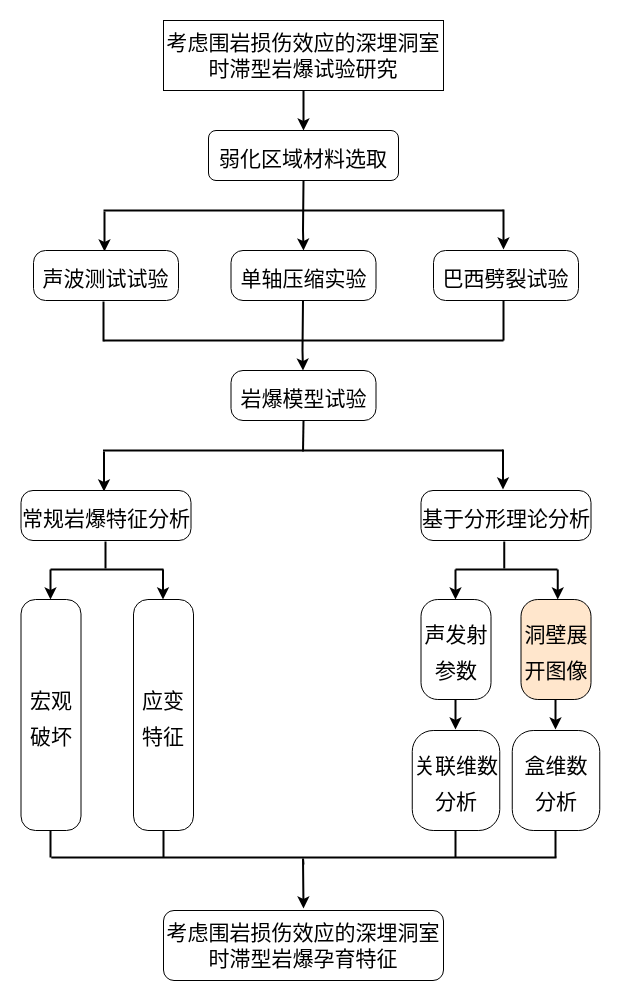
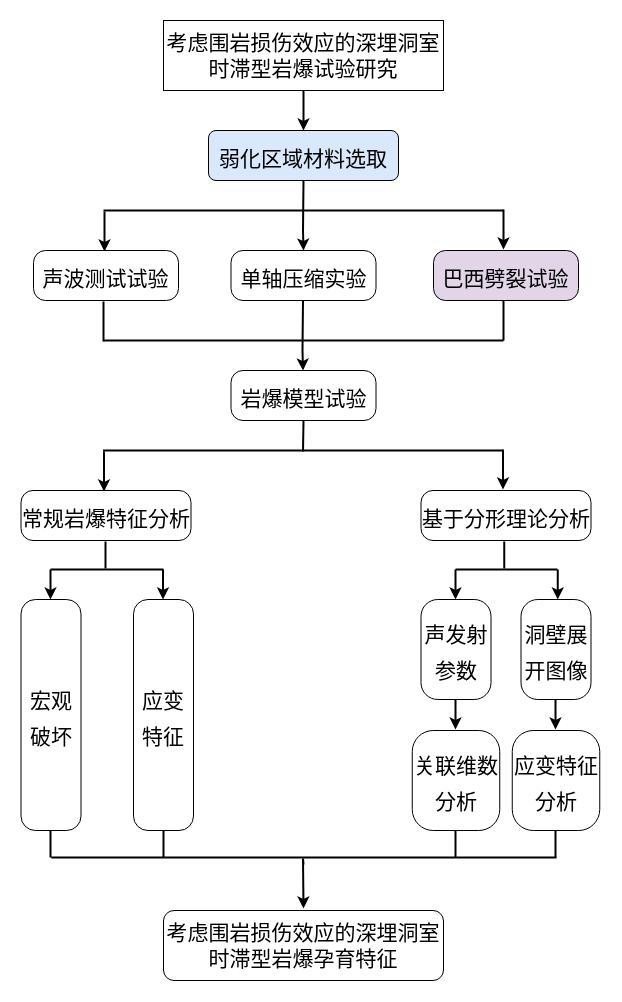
node "弱化区域材料选取": fillcolor #ffffff -> #dae8fc
node "巴西劈裂试验": fillcolor #ffffff -> #e1d5e7
node "洞壁展开图像": fillcolor #ffe6cc -> #ffffff
node "盒维数 分析": label "盒维数 分析" -> "应变特征 分析"
